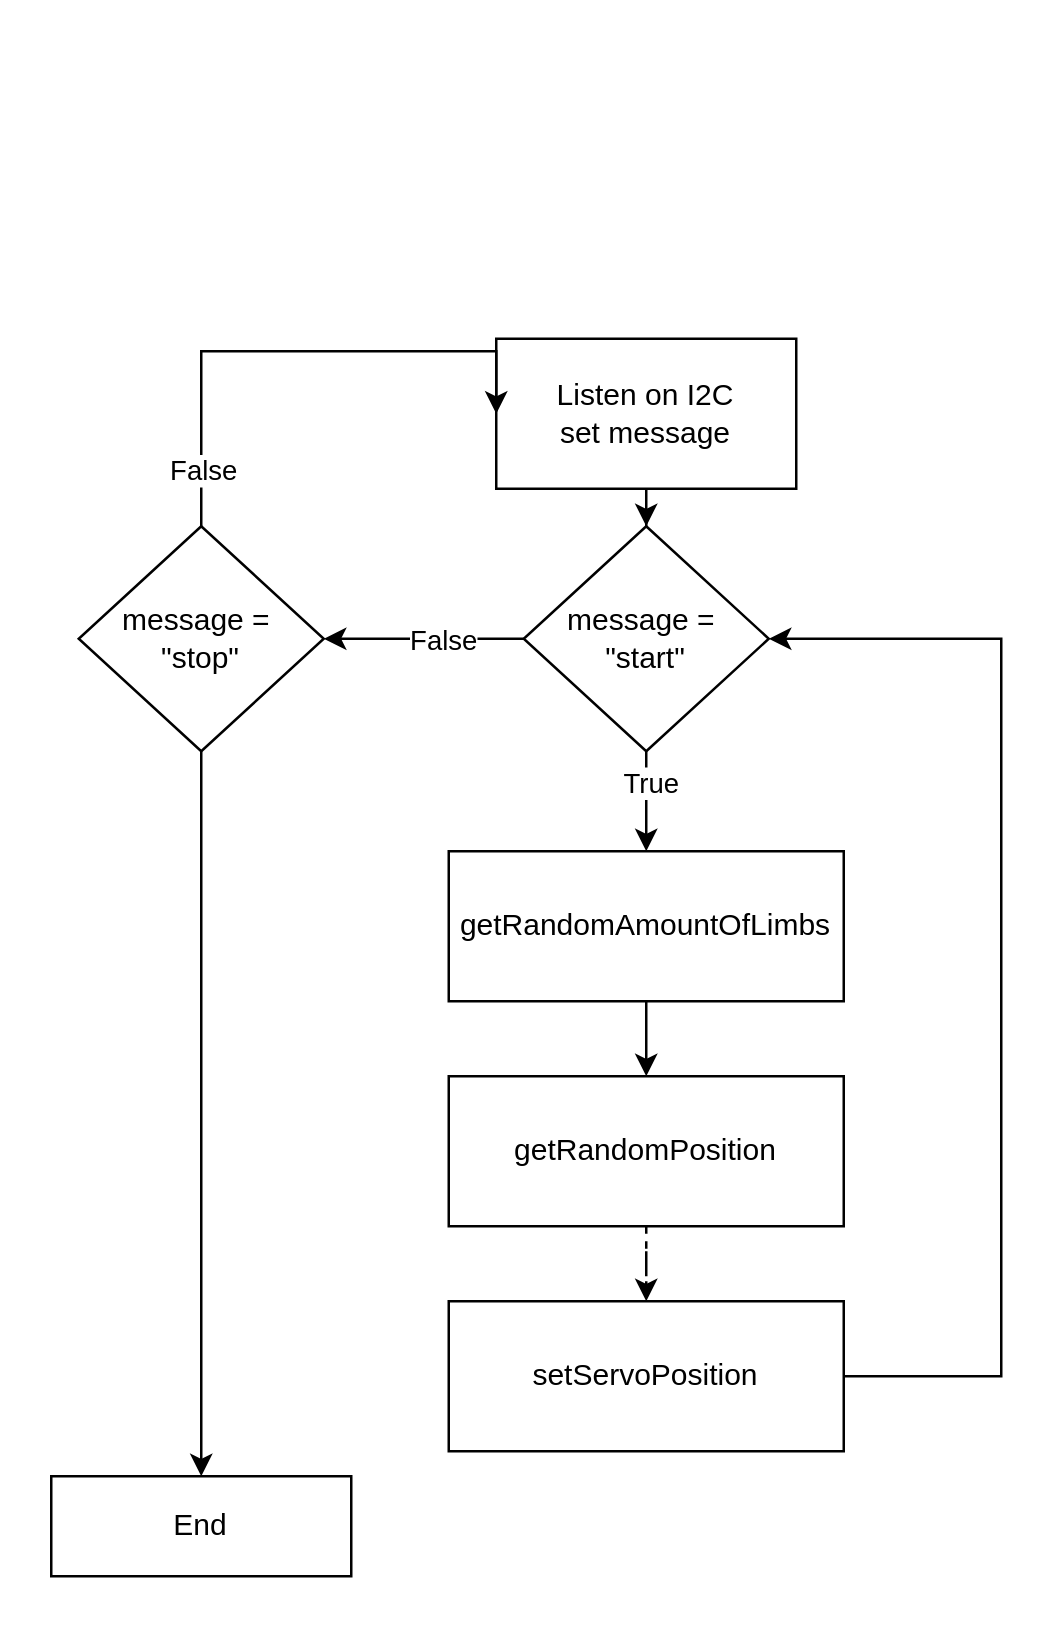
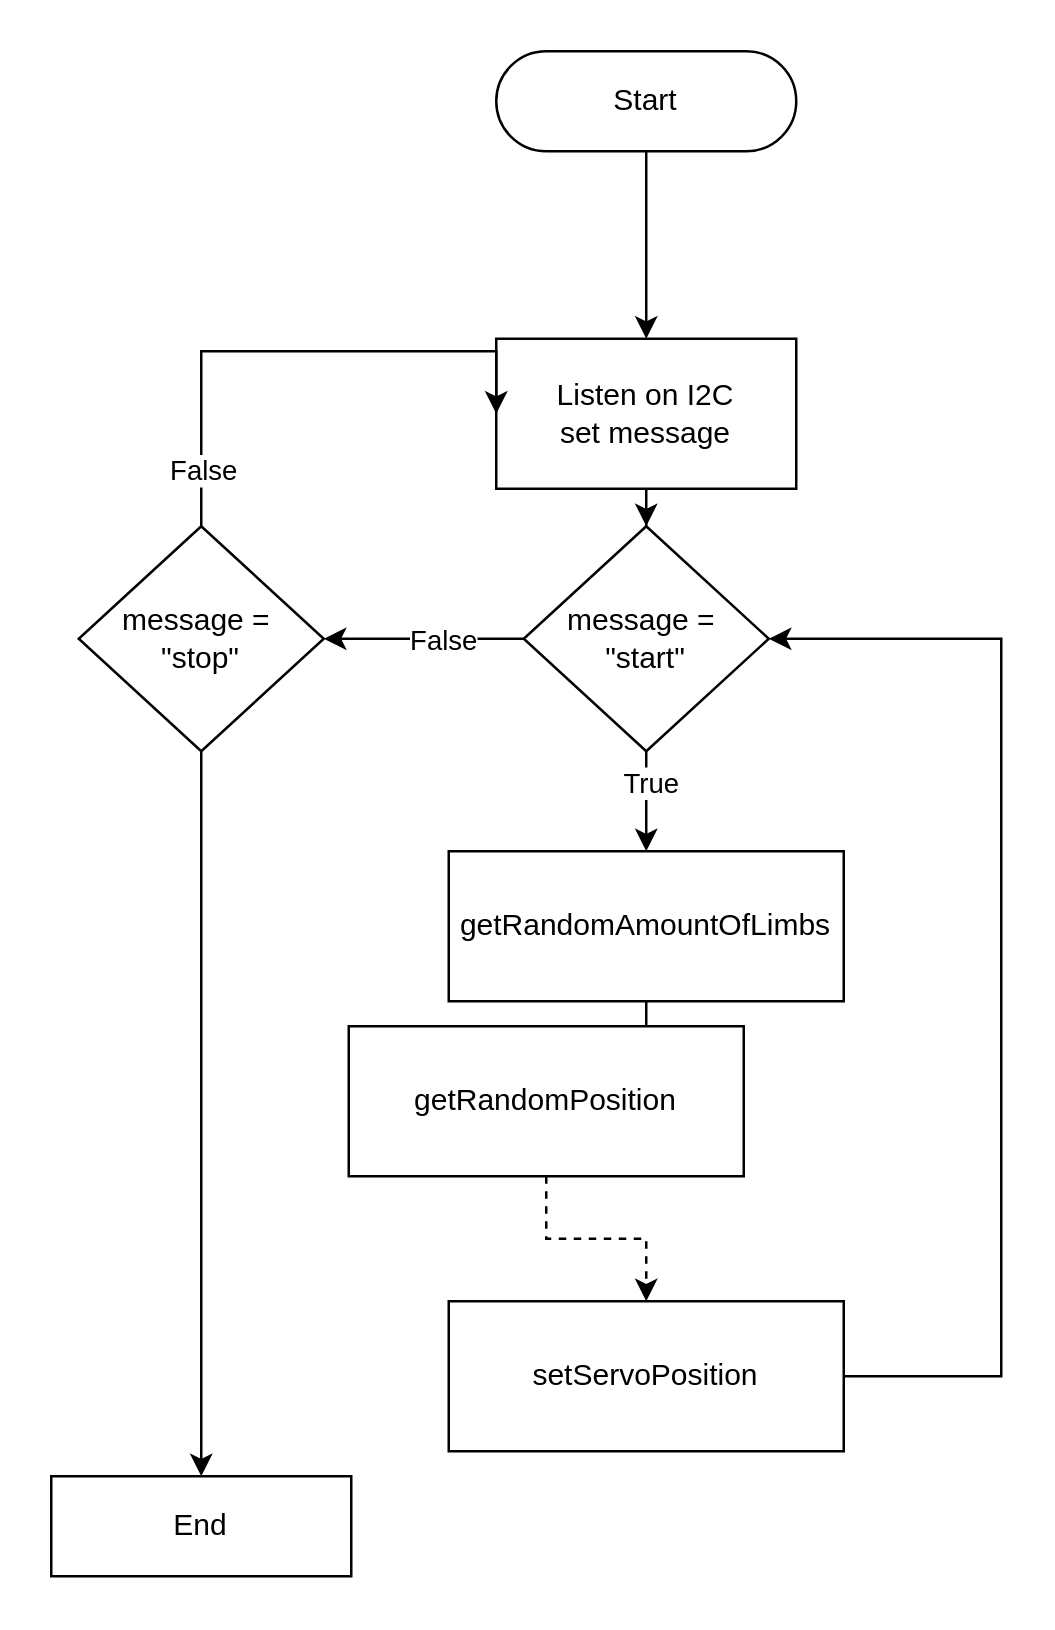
node "Start": added
edge "Start" -> "Listen on I2C set message": added
node "getRandomPosition": moved (646, 1151) -> (546, 1101)
